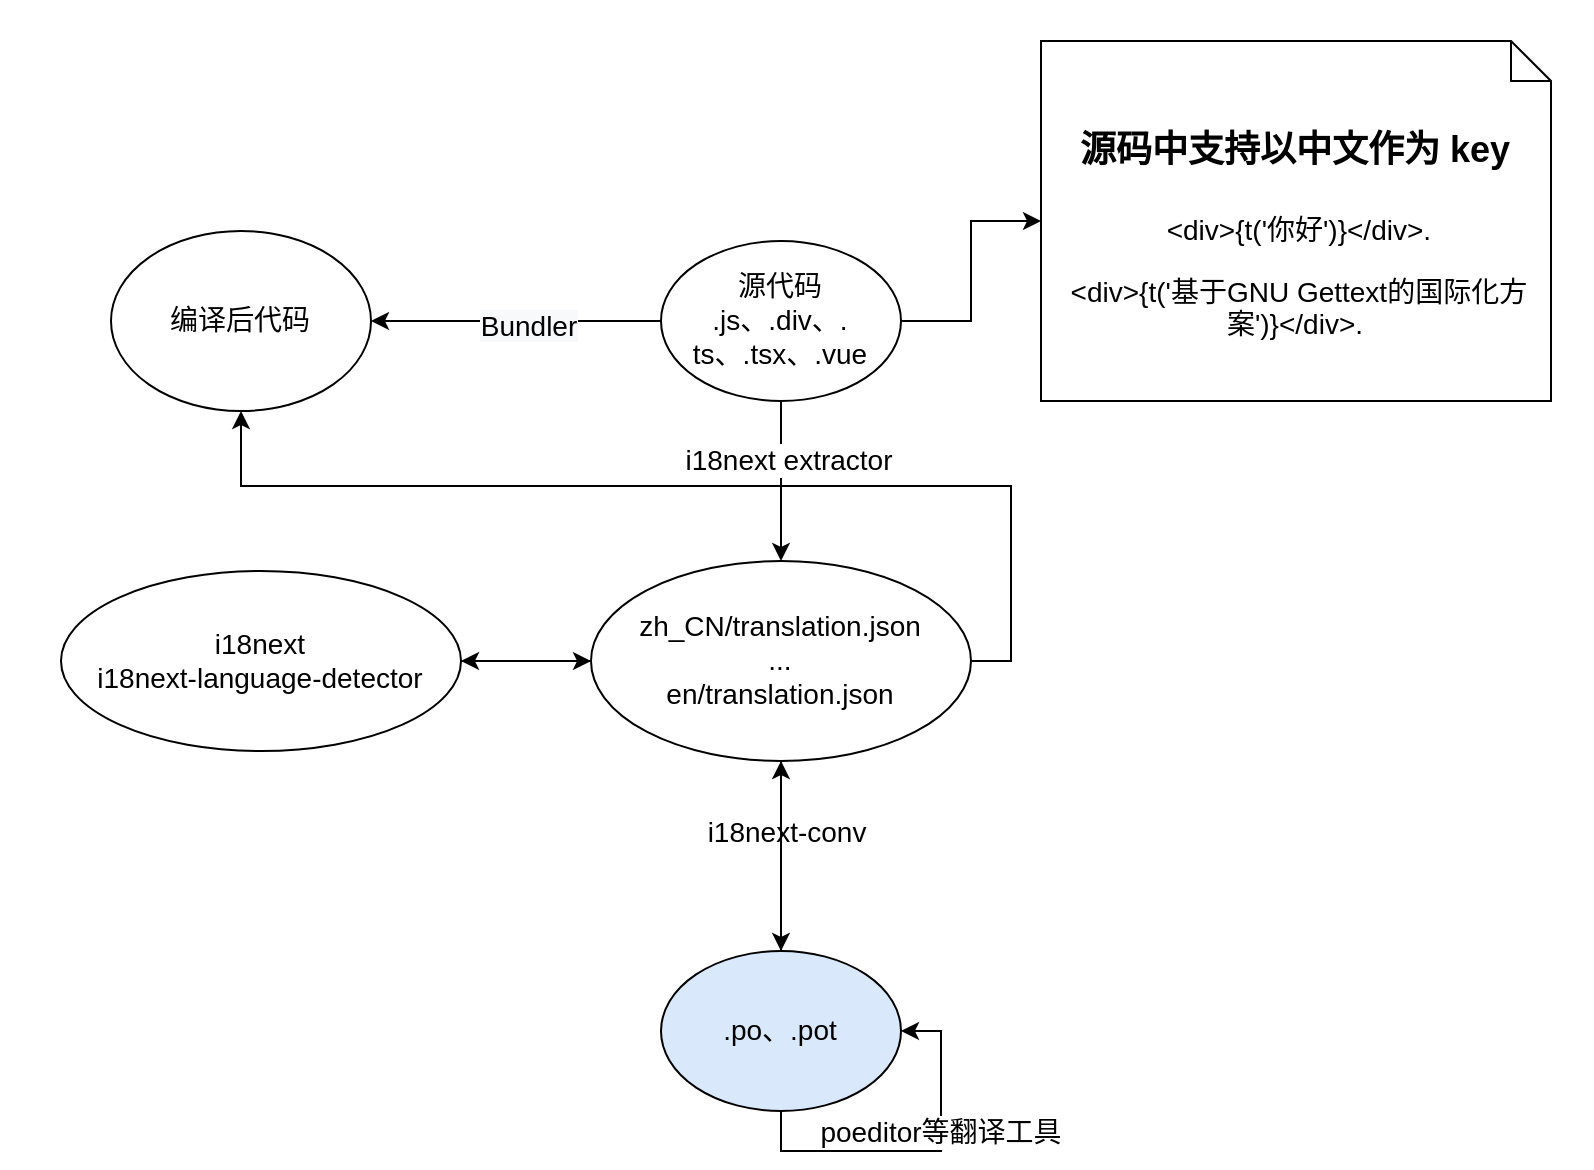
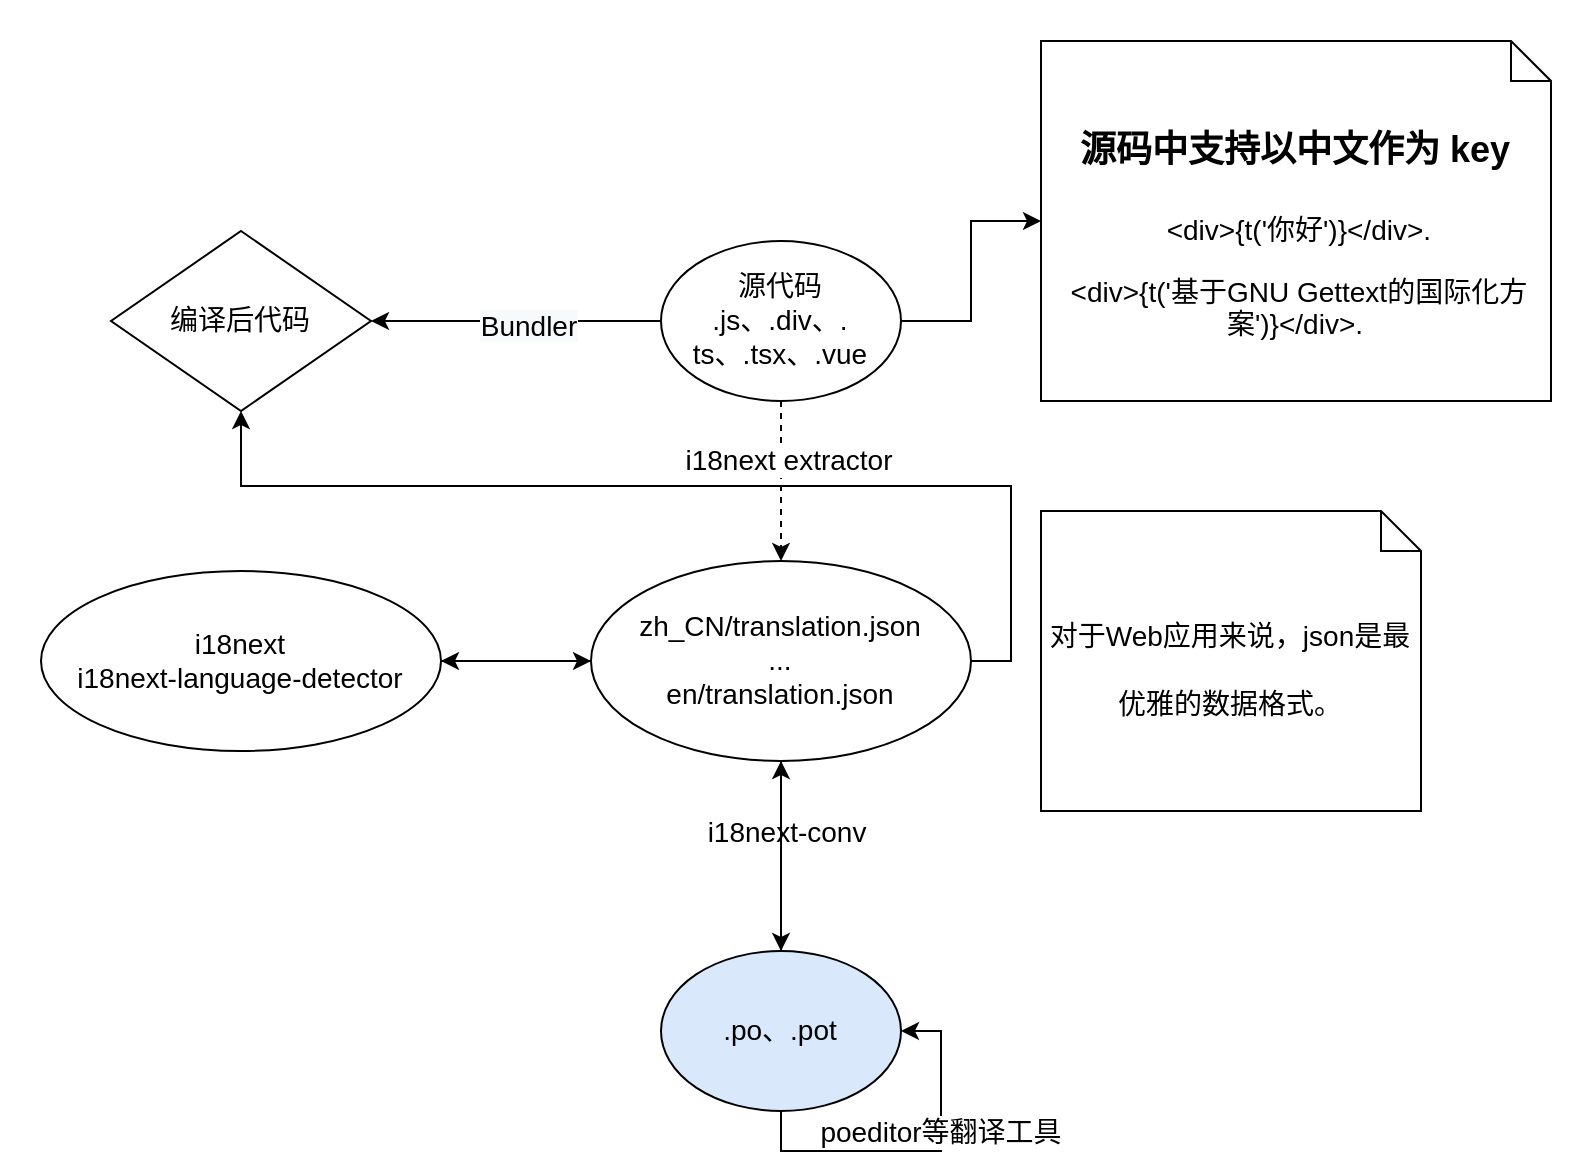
node "编译后代码": shape ellipse -> diamond
edge "源代码 .js、.div、. ts、.tsx、.vue" -> "zh_CN/translation.json ... en/translation.json": style solid -> dashed
node "i18next i18next-language-detector": moved (261, 661) -> (241, 661)
node "对于Web应用来说，json是最优雅的数据格式。": added
